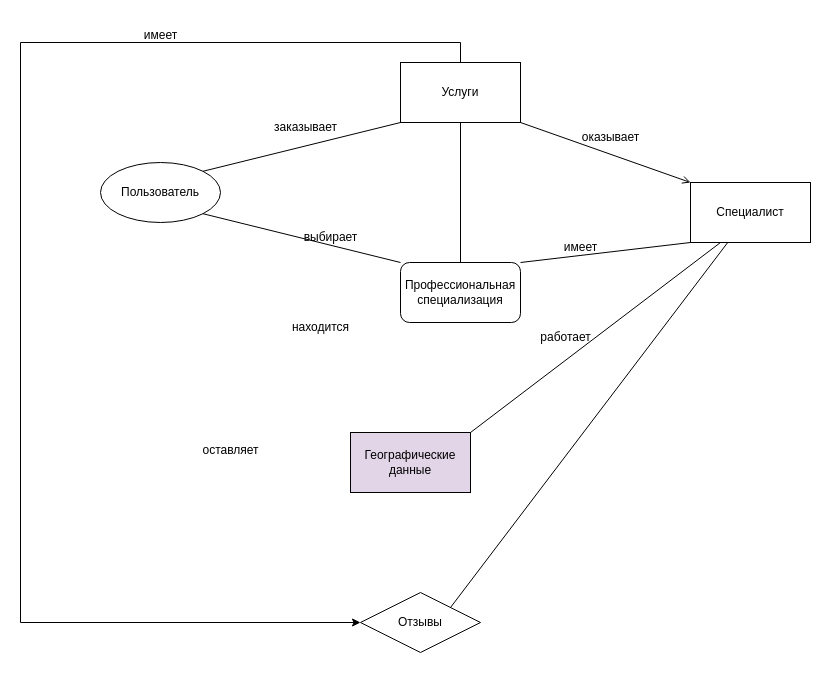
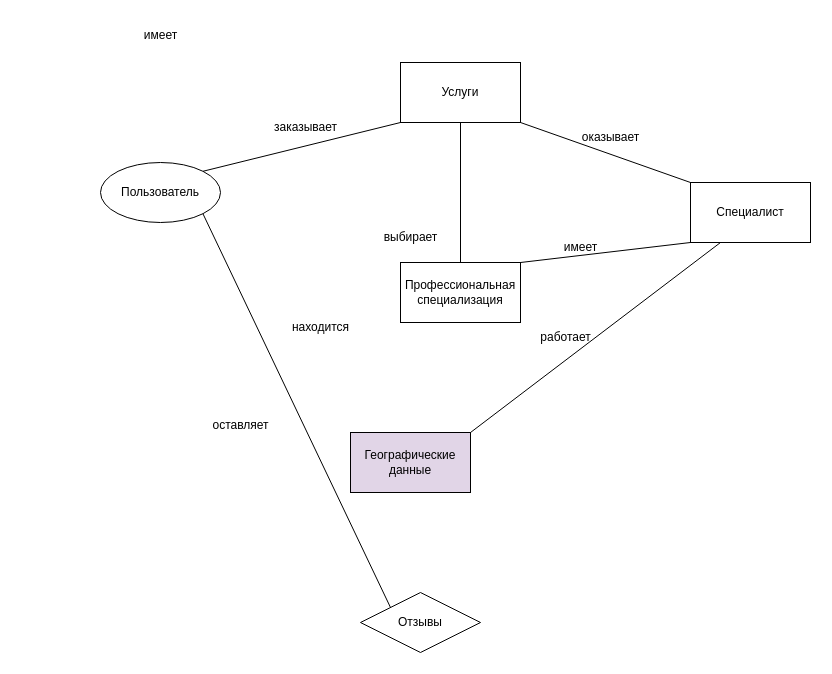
edge "Услуги" -> "Специалист": arrowhead open -> none
edge "Пользователь" -- "Профессиональная специализация": removed
node "выбирает": moved (331, 238) -> (411, 238)
edge "Услуги" -> "Отзывы": removed
node "Профессиональная специализация": shape rounded rectangle -> rectangle
edge "Пользователь" -- "Отзывы": added
edge "Специалист" -- "Отзывы": removed
node "оставляет": moved (231, 451) -> (241, 426)
